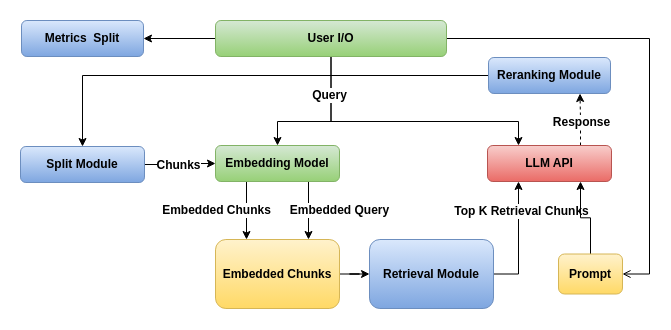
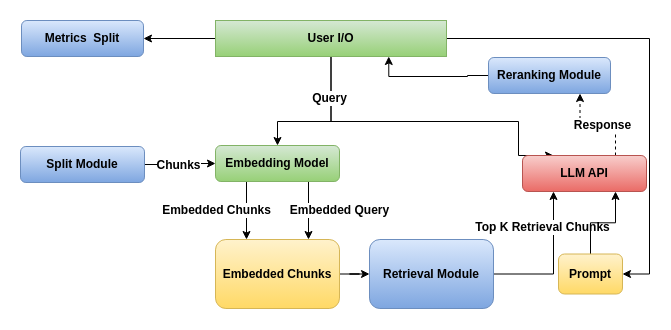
node "User I/O": shape rounded rectangle -> rectangle
edge "Reranking Module" -> "Split Module": now "Reranking Module" -> "User I/O"
node "LLM API": moved (550, 164) -> (585, 174)
edge "User I/O" -> "Prompt": arrowhead open -> classic
